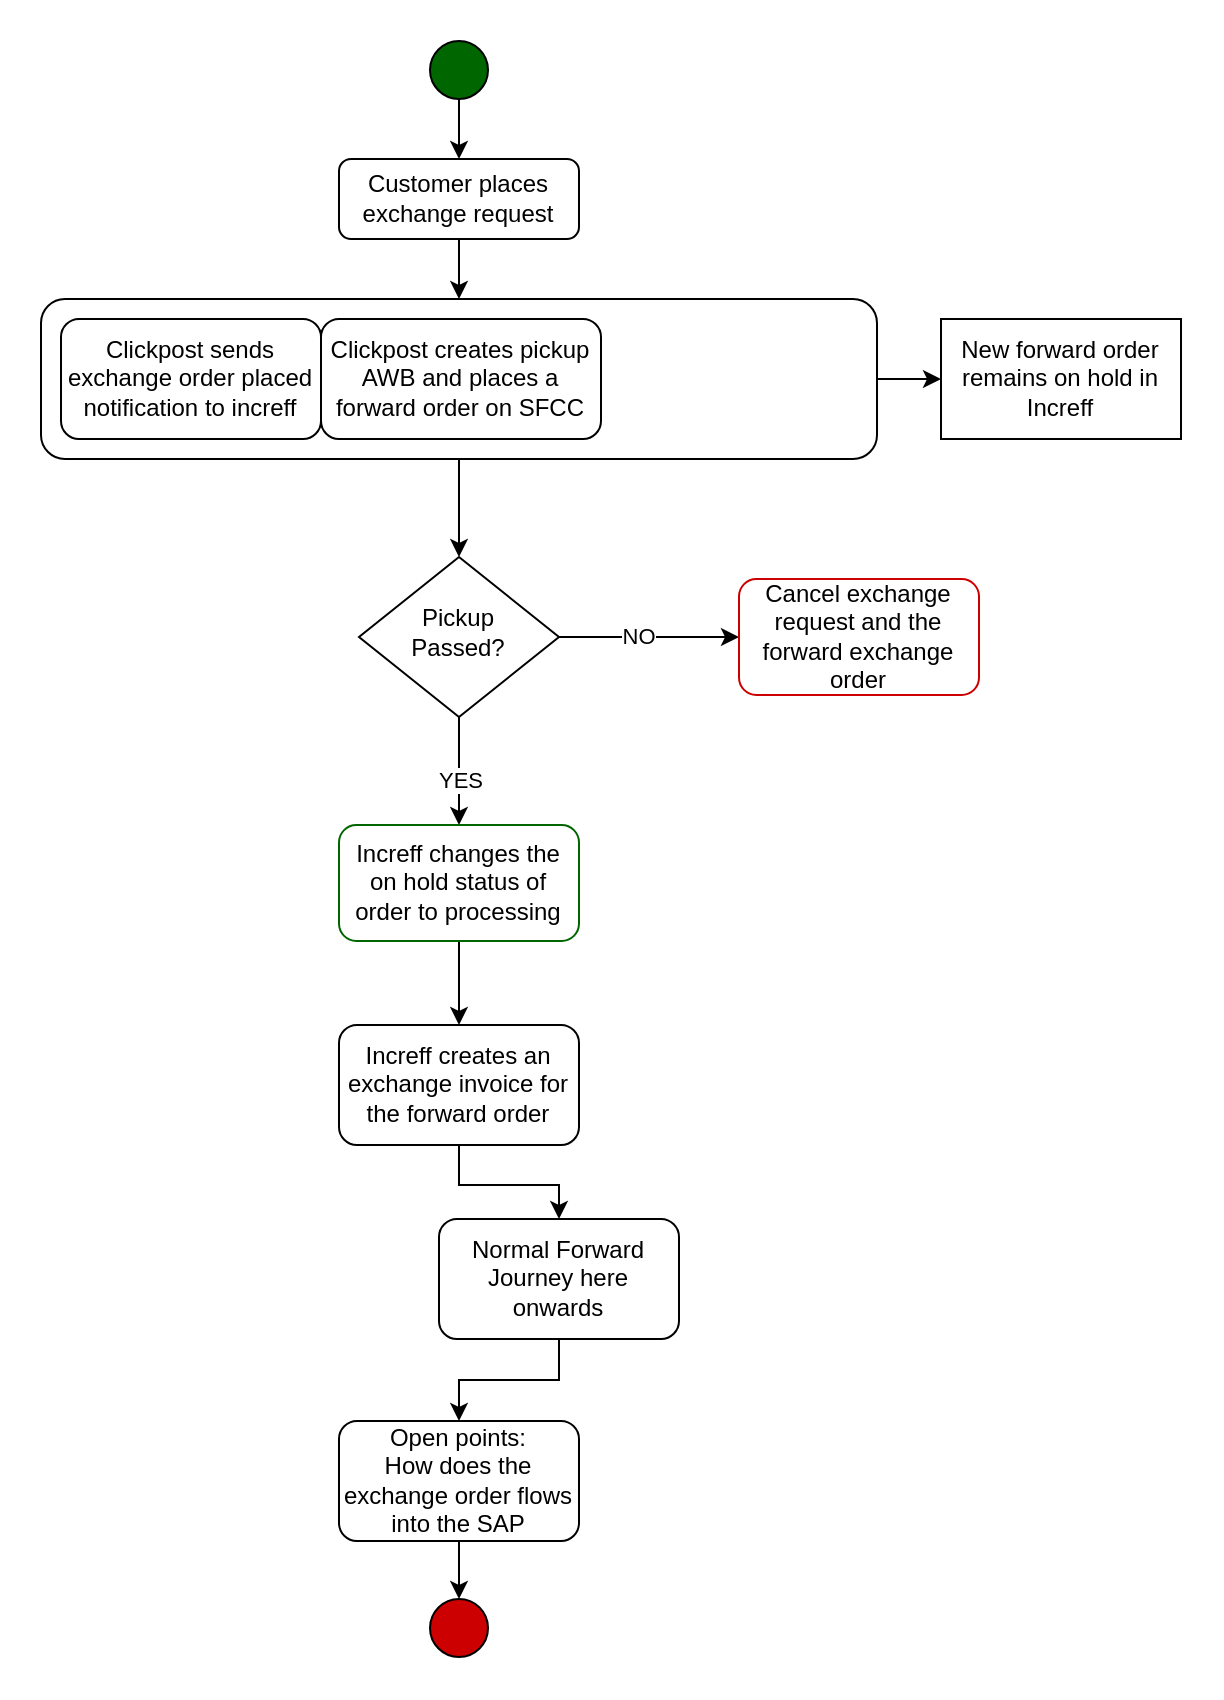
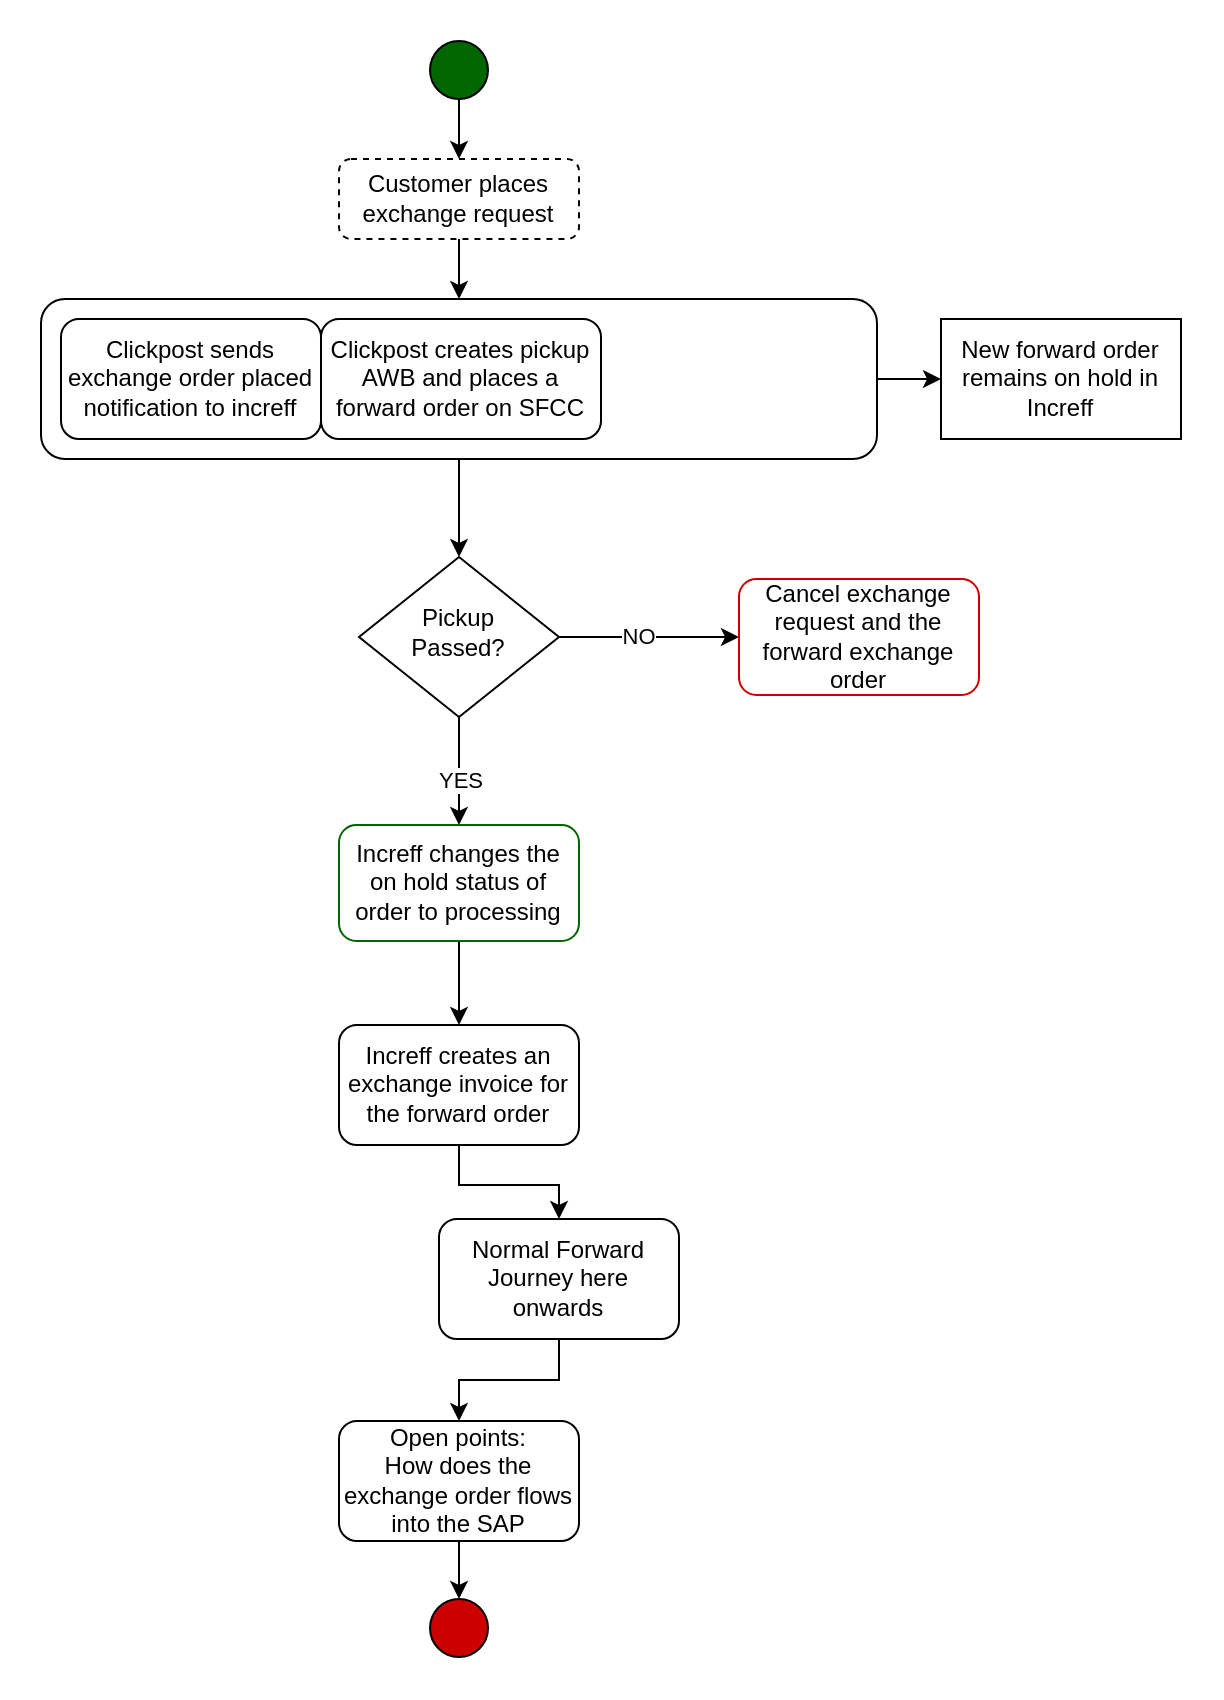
node "Customer places exchange request": style solid -> dashed
